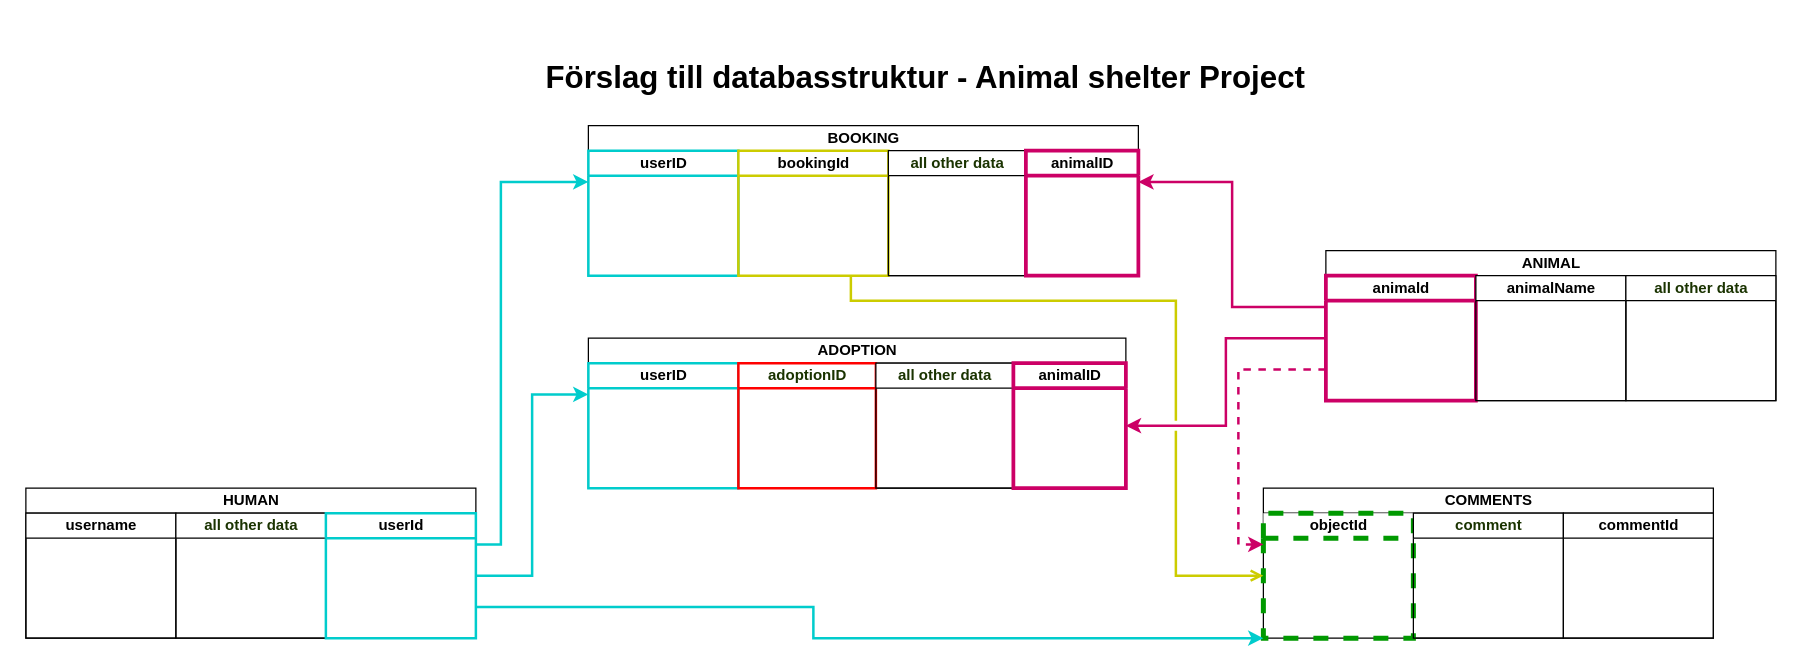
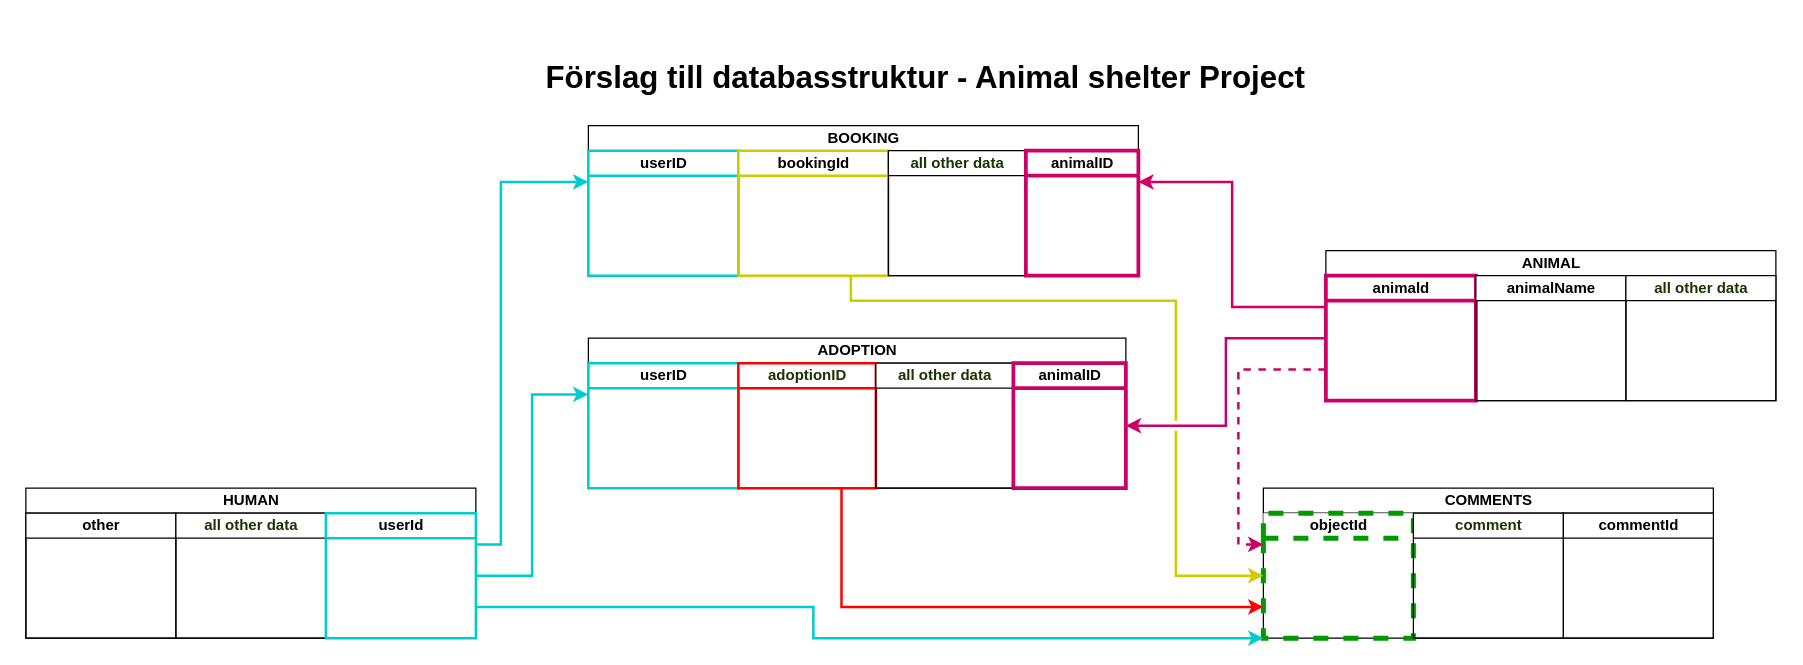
node "username": label "username" -> "other"
edge "bookingId" -> "objectId": arrowhead open -> classic
edge "adoptionID" -> "objectId": added
